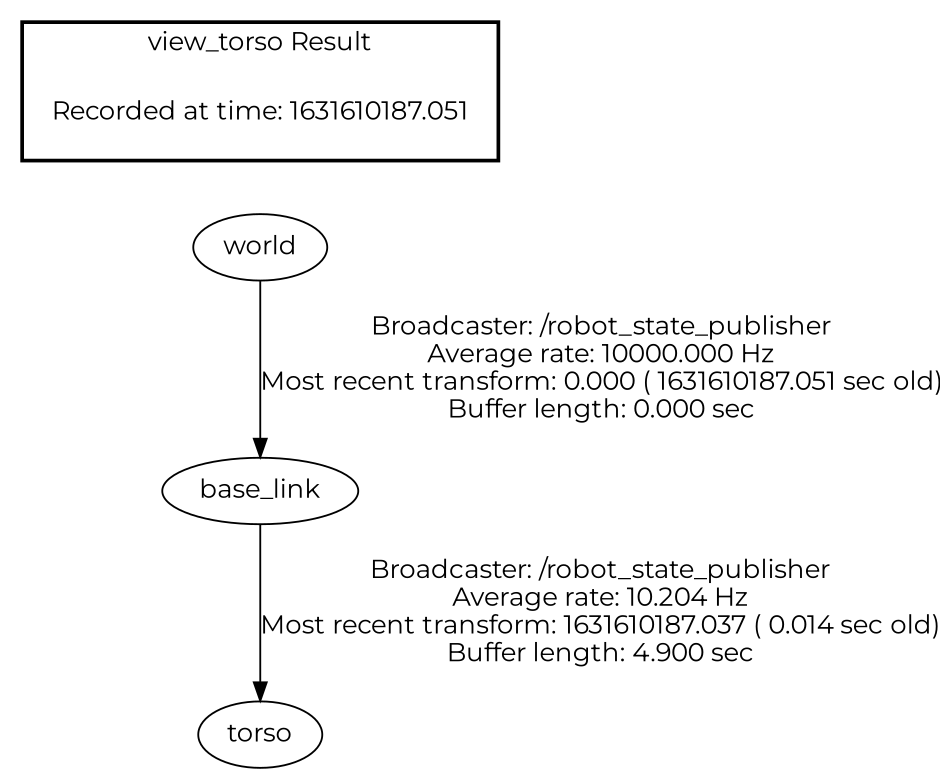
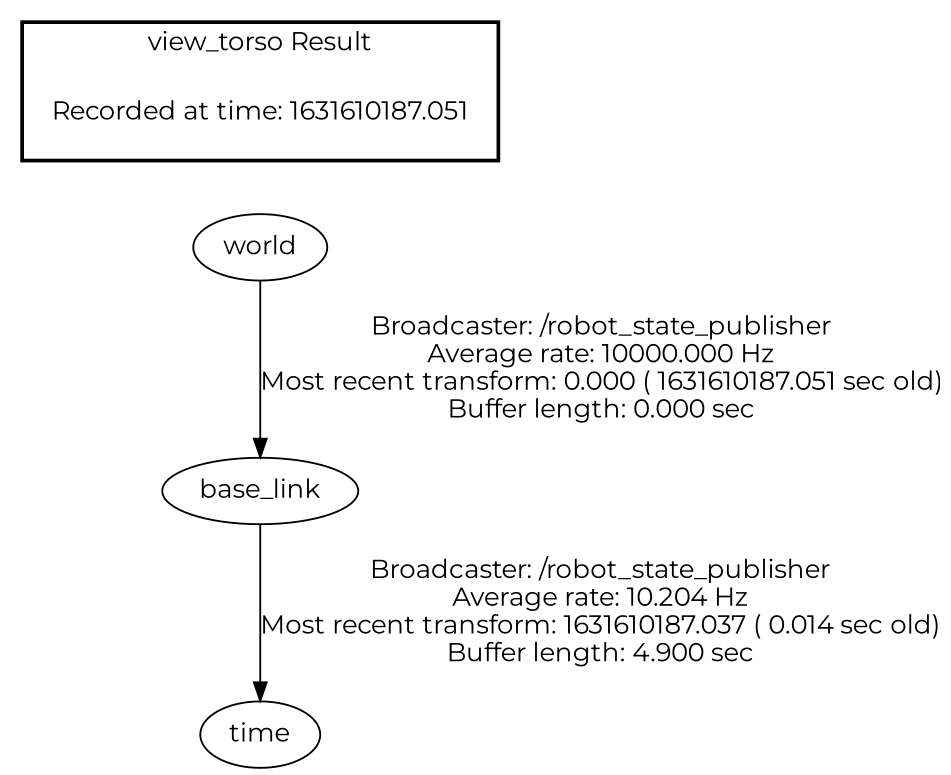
node "torso": label "torso" -> "time"
